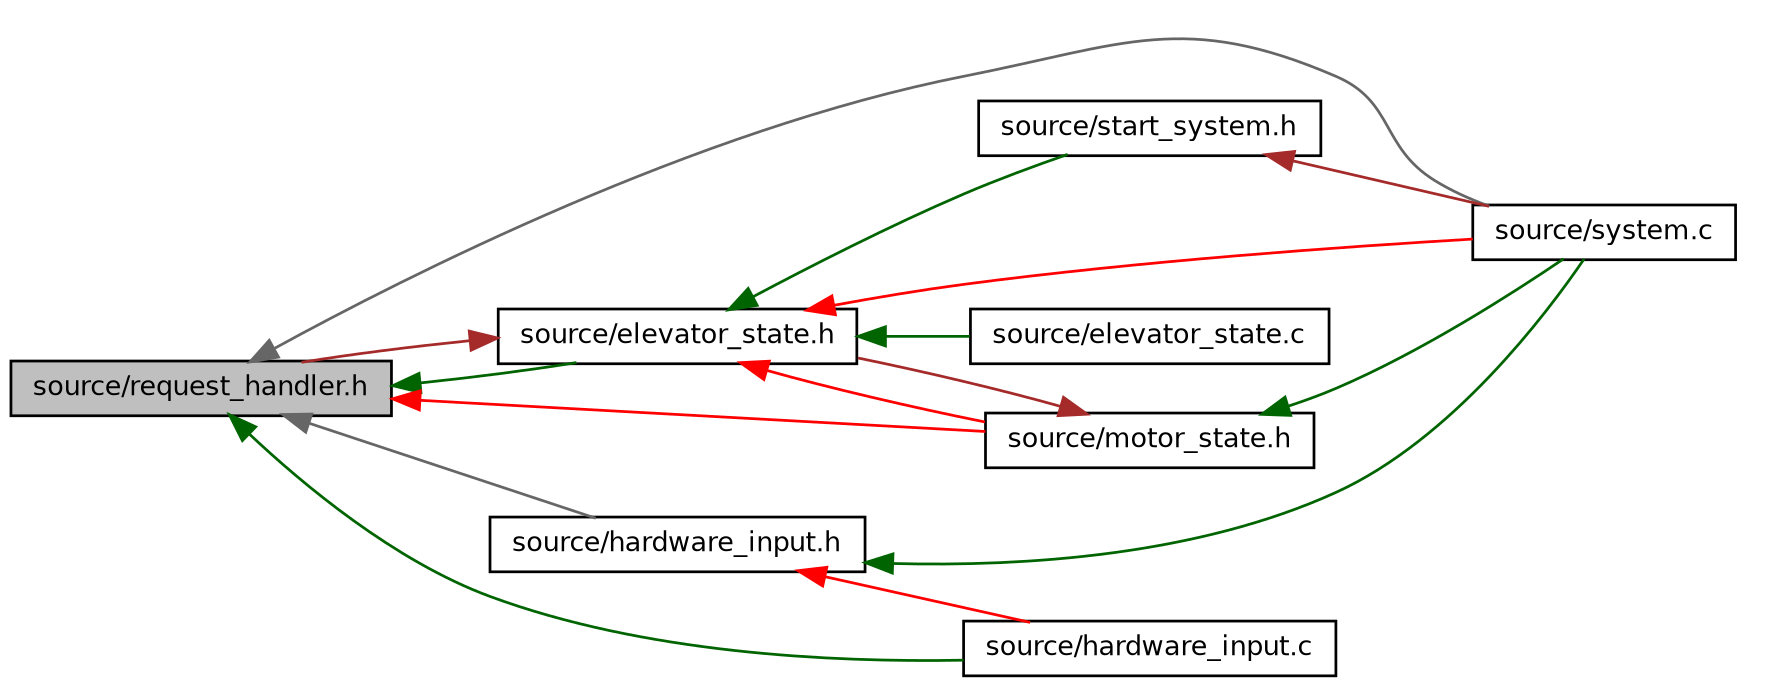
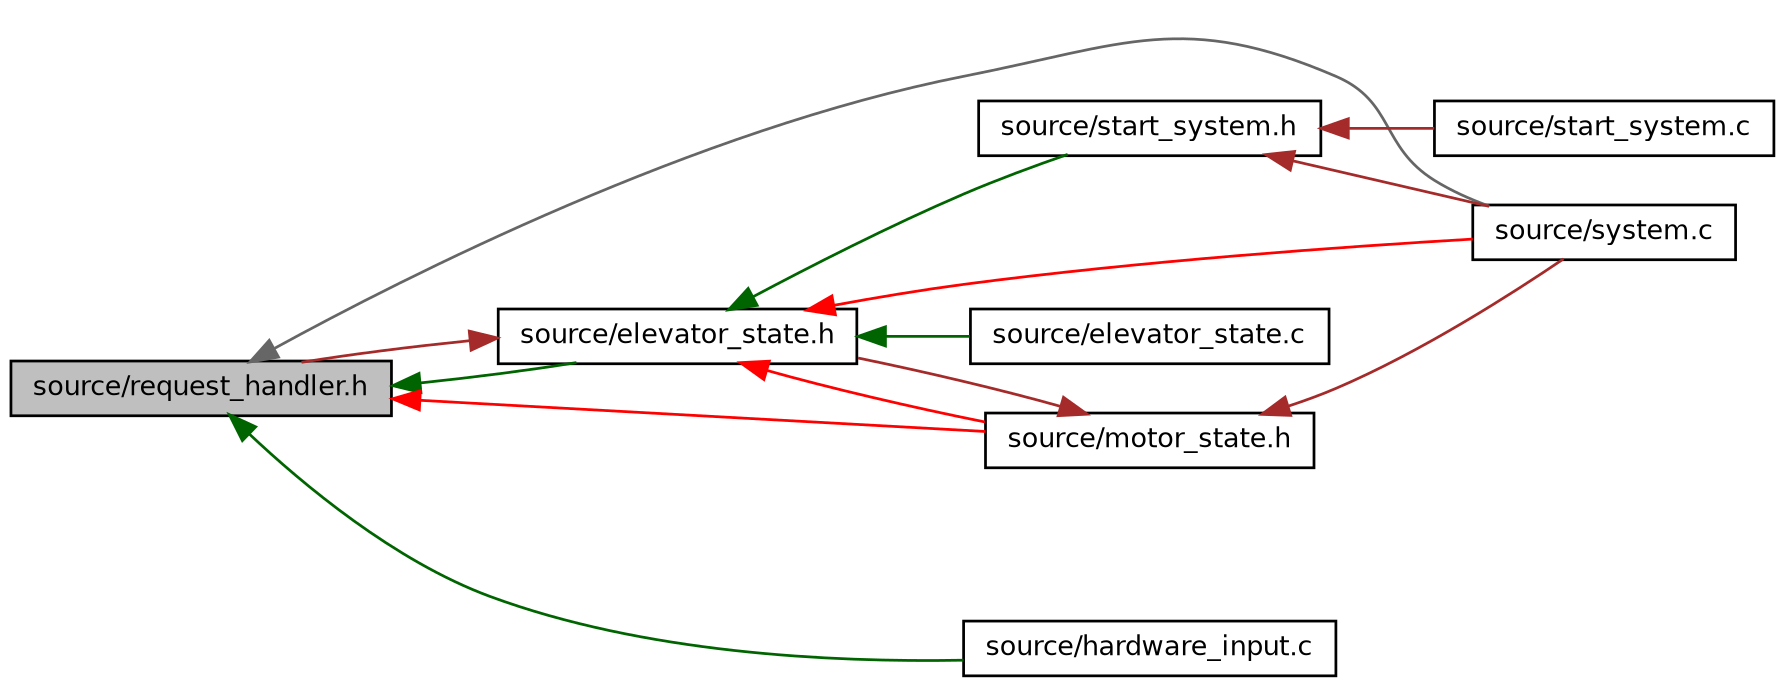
node "source/start_system.c": added
edge "source/system.c" -> "source/motor_state.h": color darkgreen -> brown
node "source/hardware_input.h": removed
